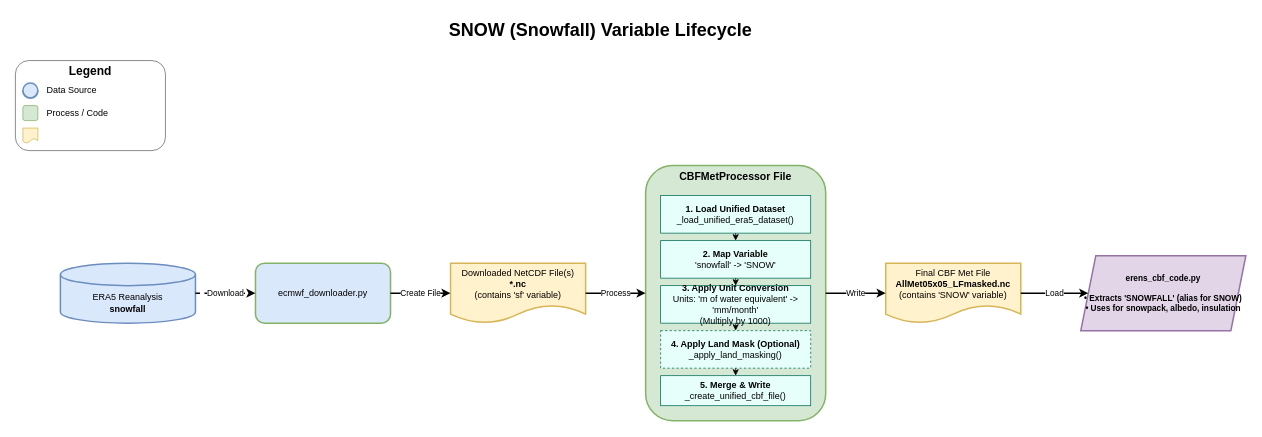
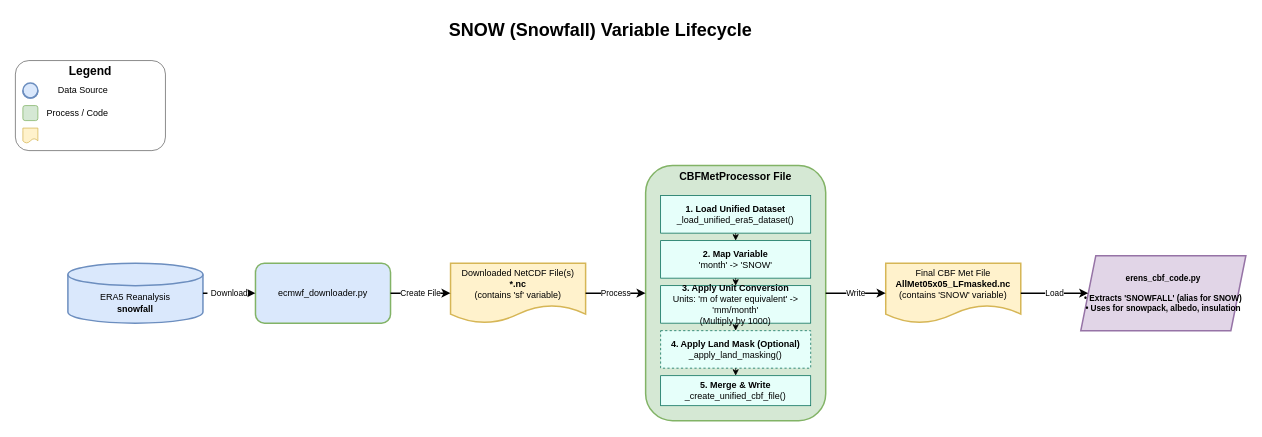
node "Data Source": moved (98, 90) -> (109, 90)
node "2. Map Variable 'snowfall' -> 'SNOW'": label "2. Map Variable 'snowfall' -> 'SNOW'" -> "2. Map Variable 'month' -> 'SNOW'"
node "ERA5 Reanalysis snowfall": moved (128, 293) -> (135, 293)
